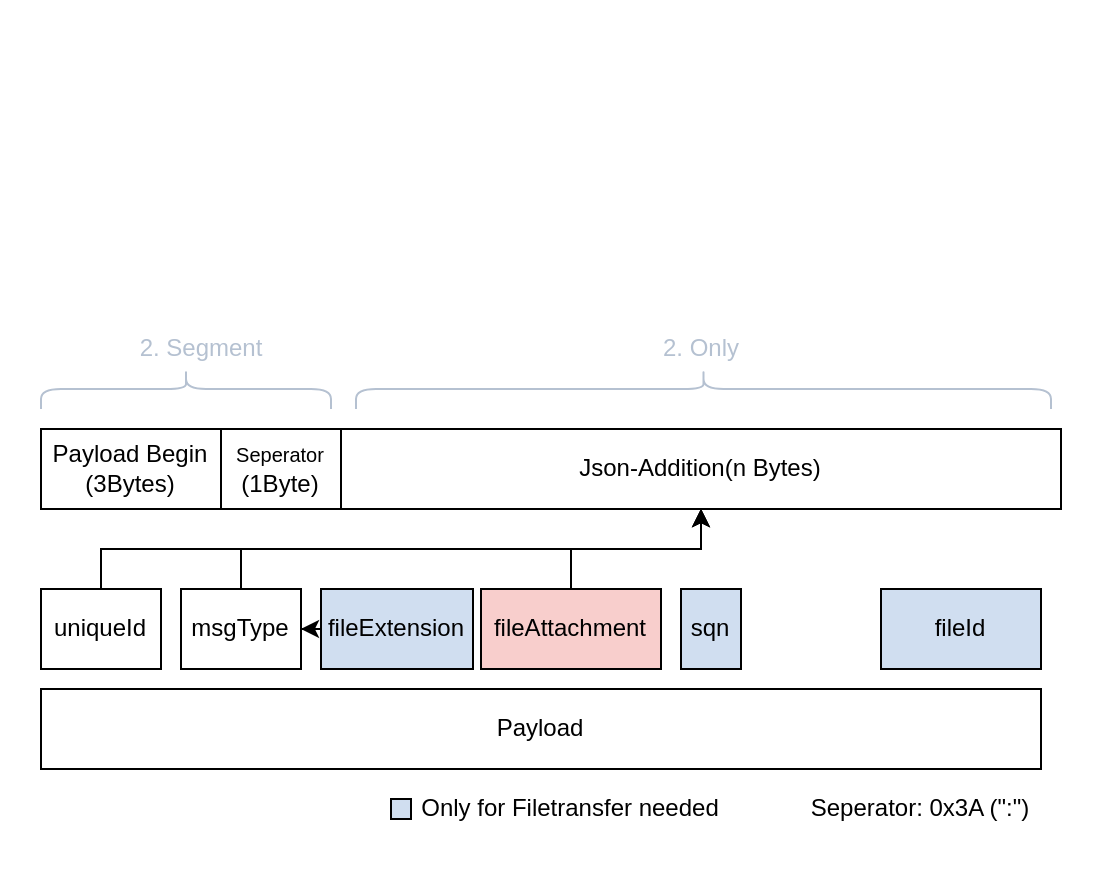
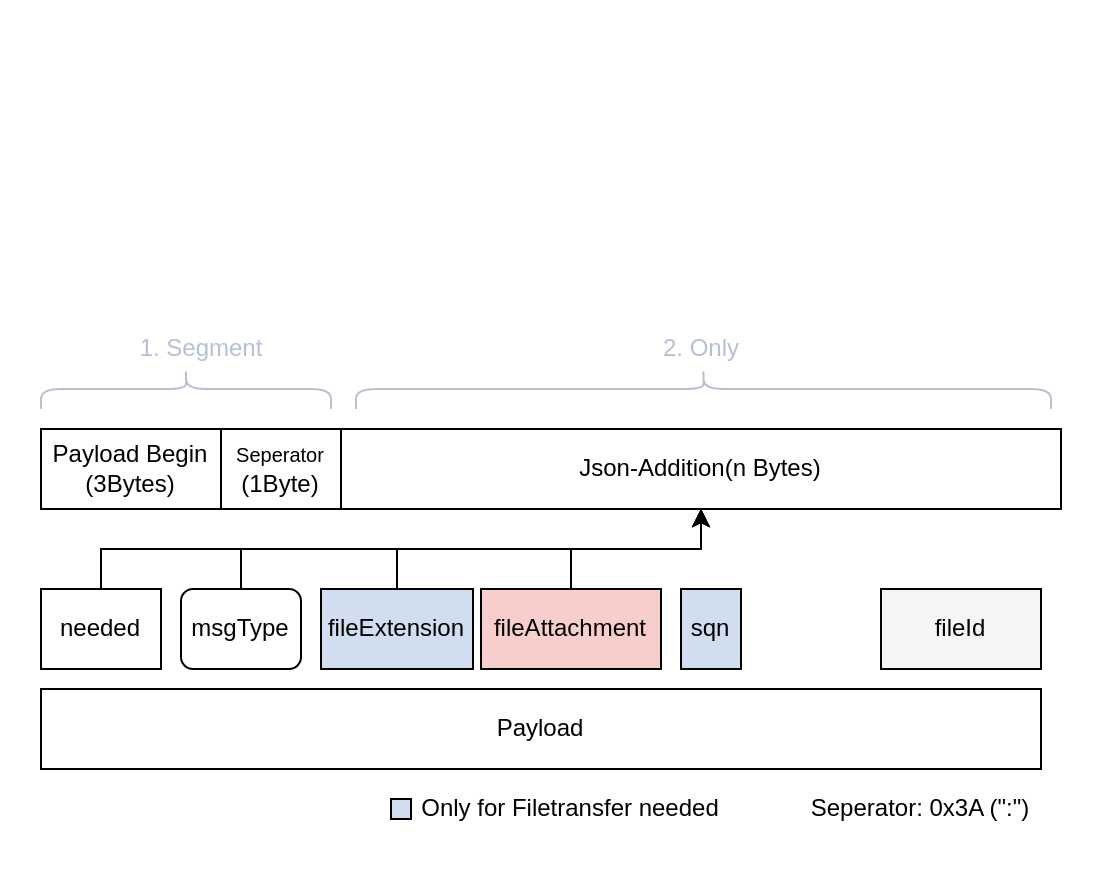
node "2. Segment": label "2. Segment" -> "1. Segment"
node "uniqueId": label "uniqueId" -> "needed"
node "msgType": shape rectangle -> rounded rectangle
edge "fileExtension" -> "msgType": now "fileExtension" -> "Json-Addition(n Bytes)"
node "fileId": fillcolor #d0def0 -> #f5f5f5
